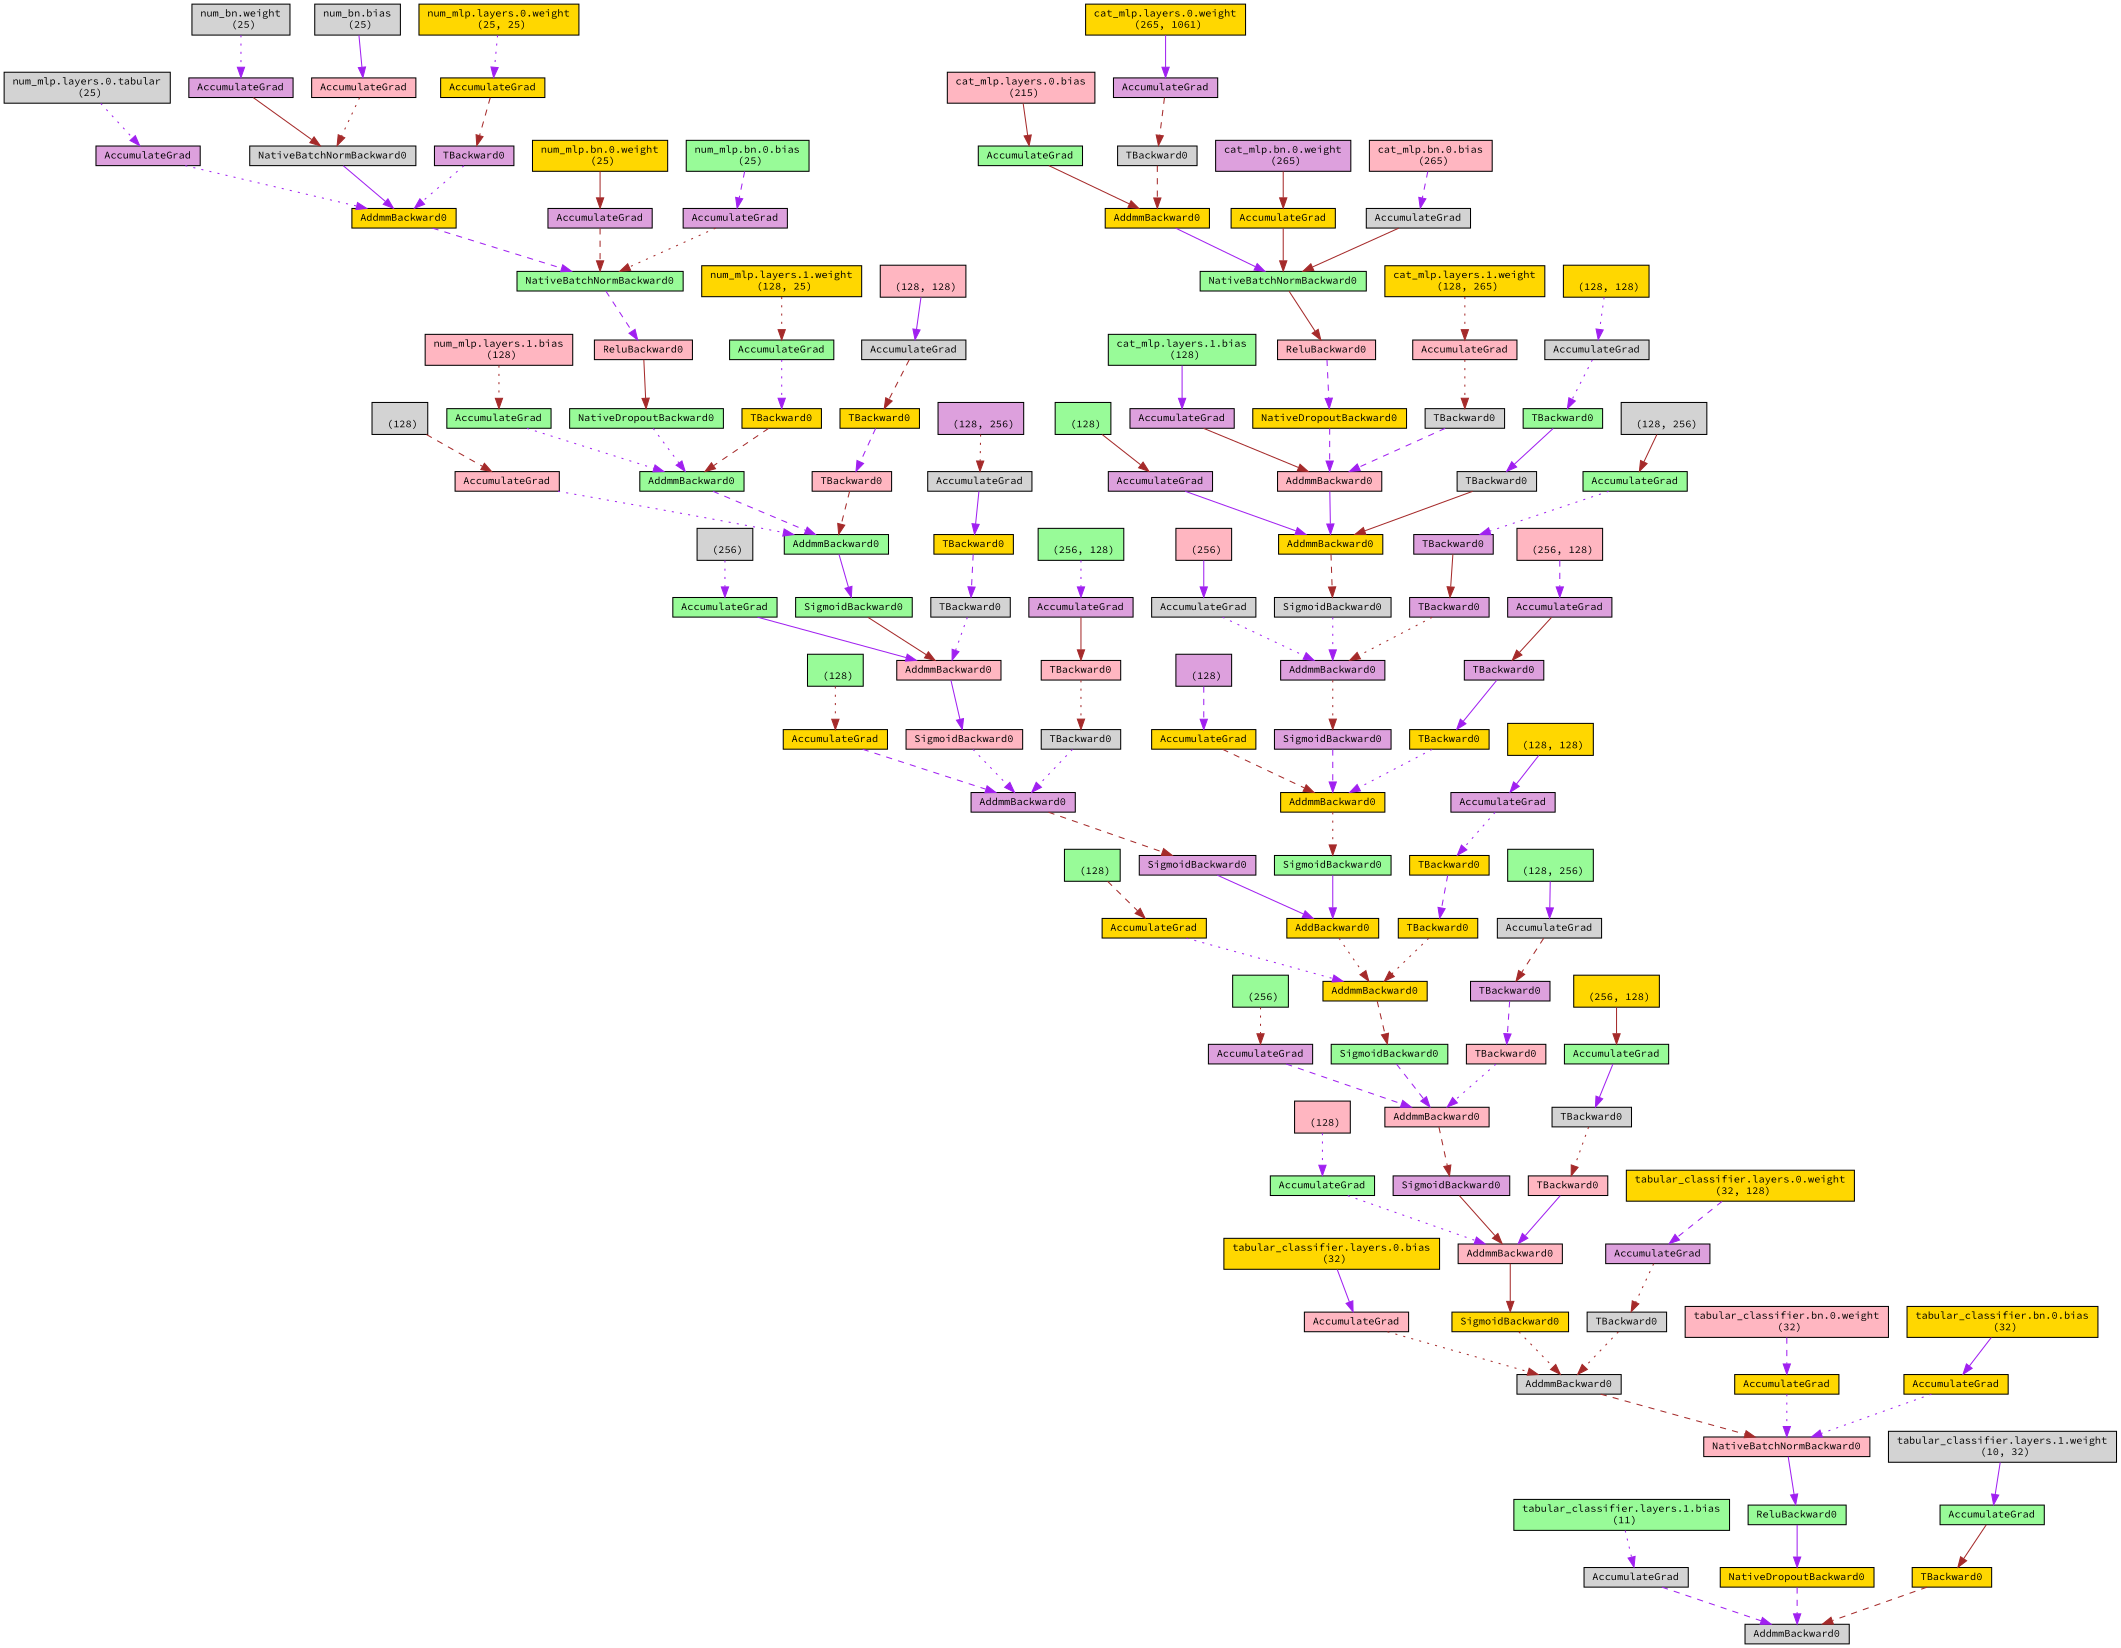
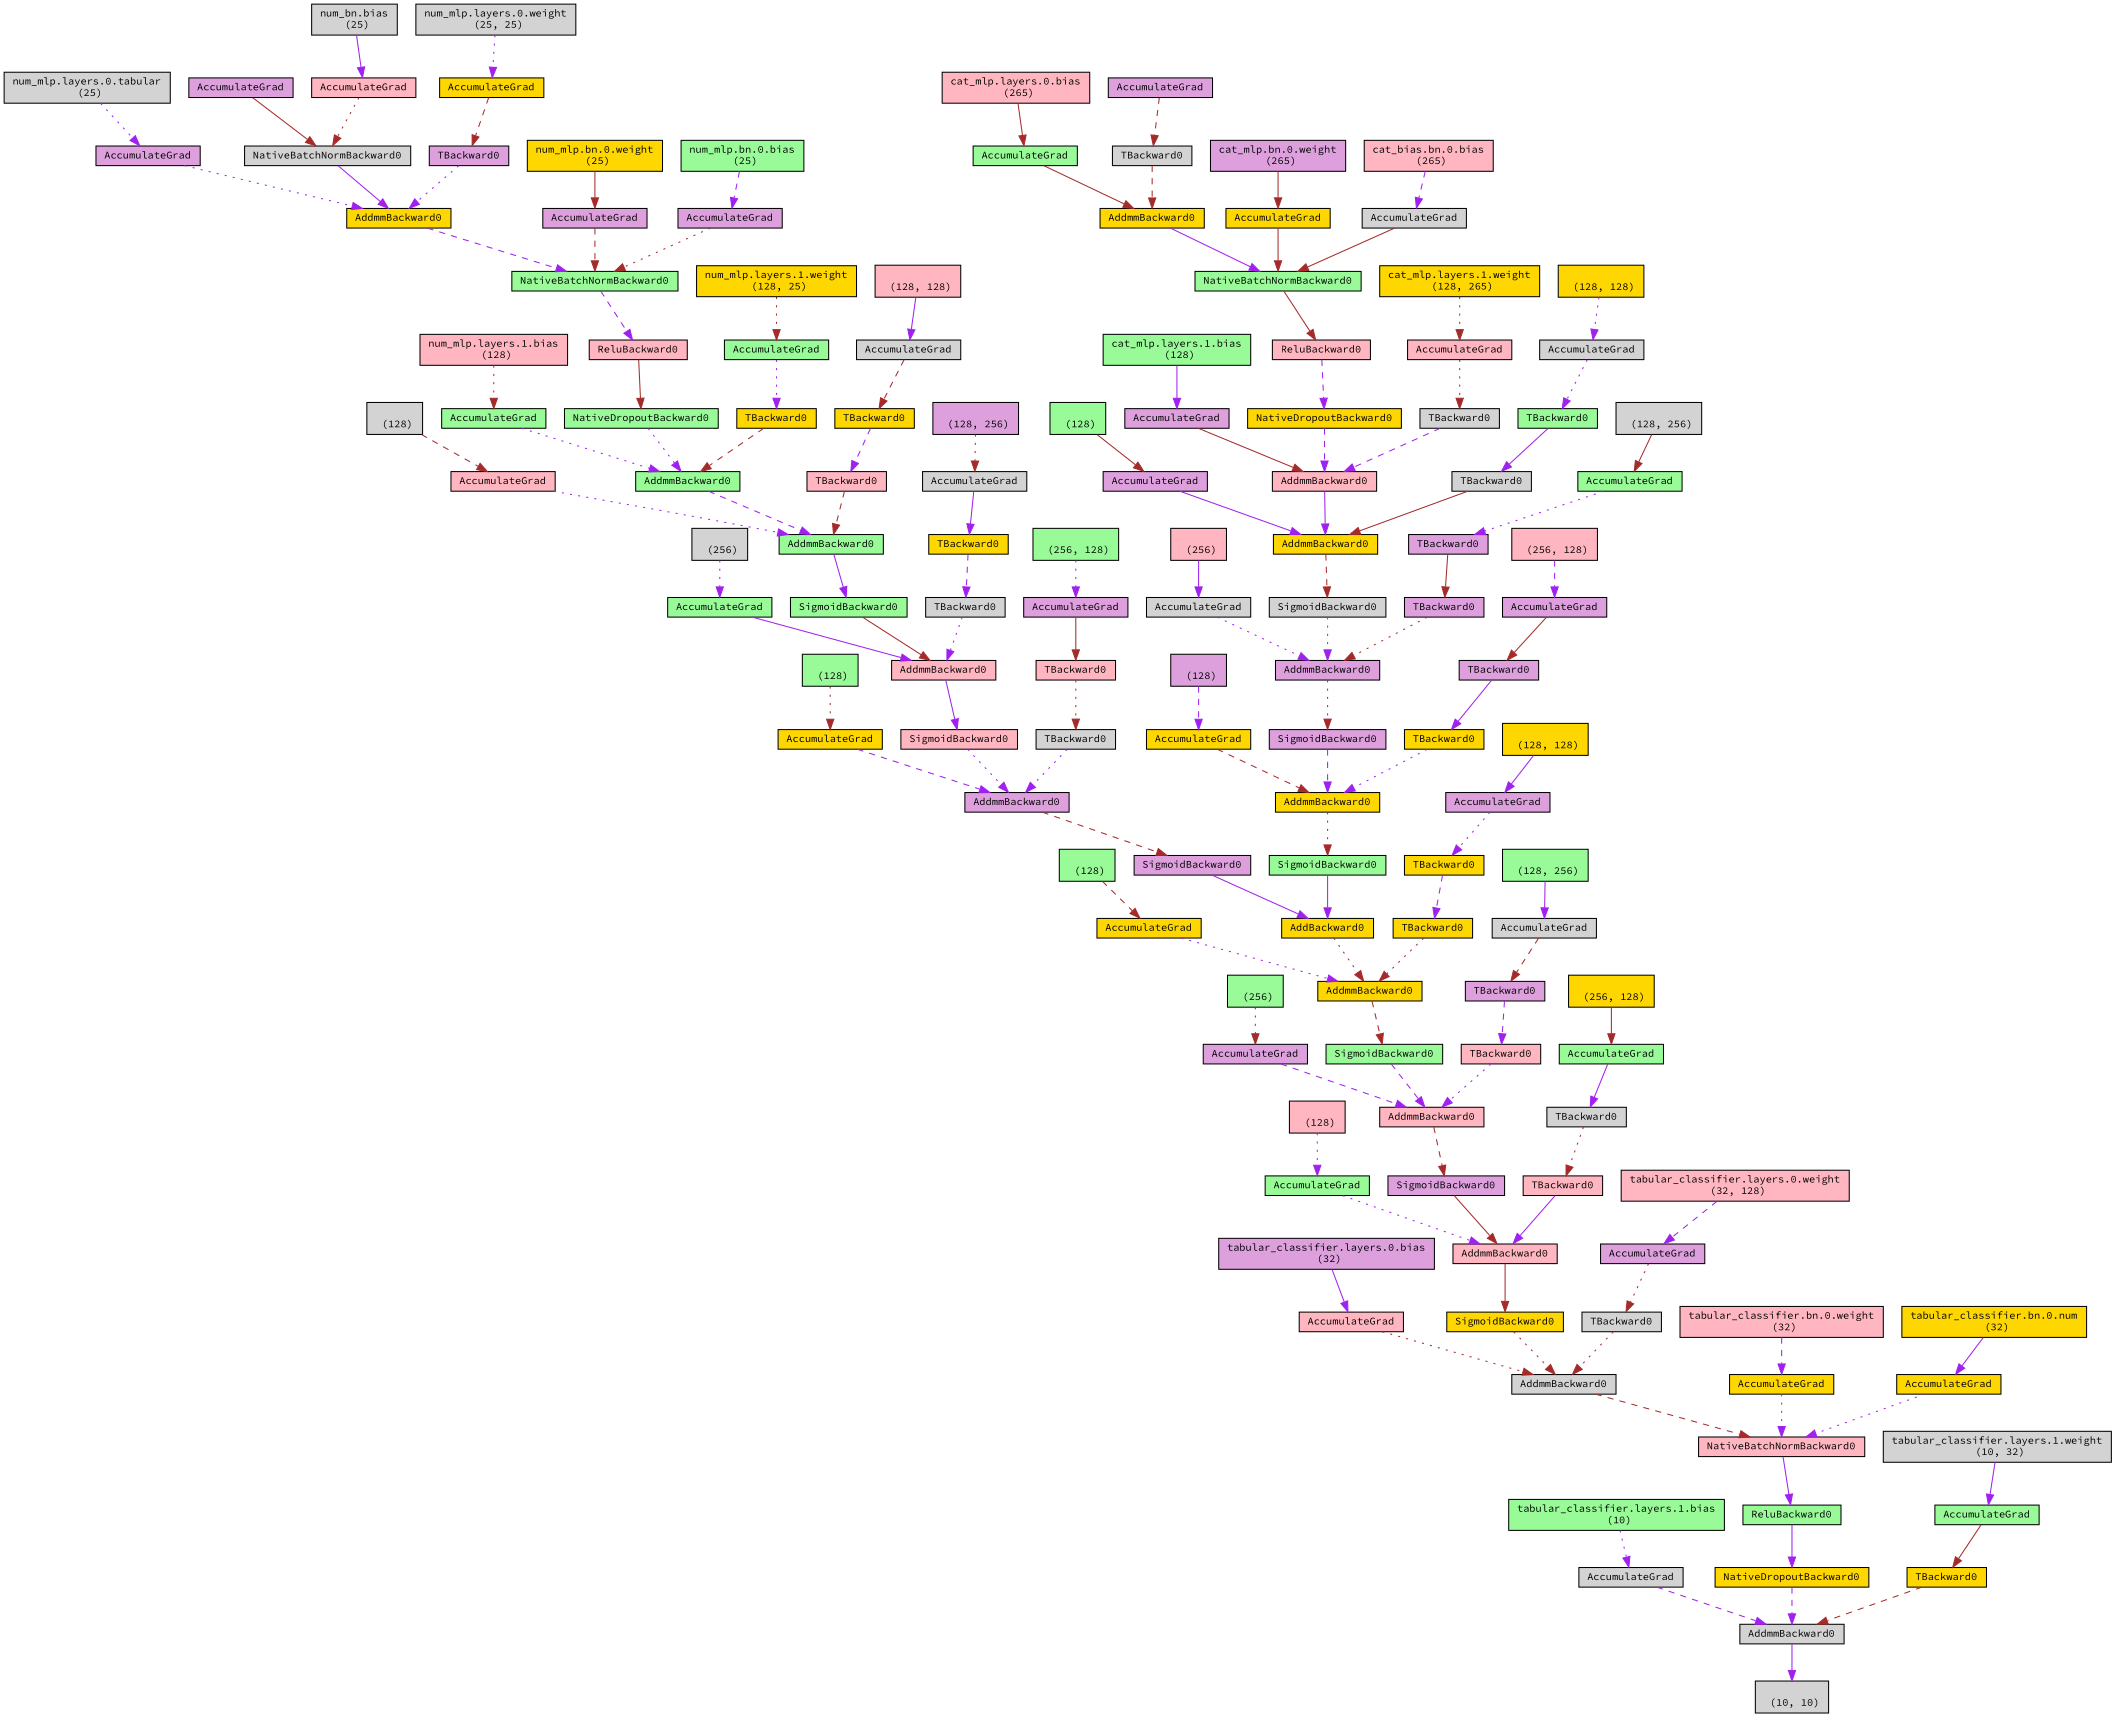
node "num_bn.weight (25)": removed
node "num_mlp.layers.0.weight (25, 25)": fillcolor gold -> lightgrey
node "cat_mlp.layers.0.weight (265, 1061)": removed
node "cat_mlp.layers.0.bias (215)": label "cat_mlp.layers.0.bias (215)" -> "cat_mlp.layers.0.bias (265)"
node "cat_mlp.bn.0.bias (265)": label "cat_mlp.bn.0.bias (265)" -> "cat_bias.bn.0.bias (265)"
node "tabular_classifier.layers.0.weight (32, 128)": fillcolor gold -> lightpink
node "tabular_classifier.layers.0.bias (32)": fillcolor gold -> plum
node "tabular_classifier.bn.0.bias (32)": label "tabular_classifier.bn.0.bias (32)" -> "tabular_classifier.bn.0.num (32)"
node "tabular_classifier.layers.1.bias (11)": label "tabular_classifier.layers.1.bias (11)" -> "tabular_classifier.layers.1.bias (10)"
node "(10, 10)": added
